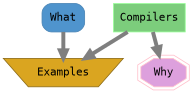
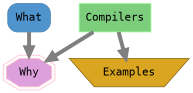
edge "What" -> "Examples": now "What" -> "Why"
